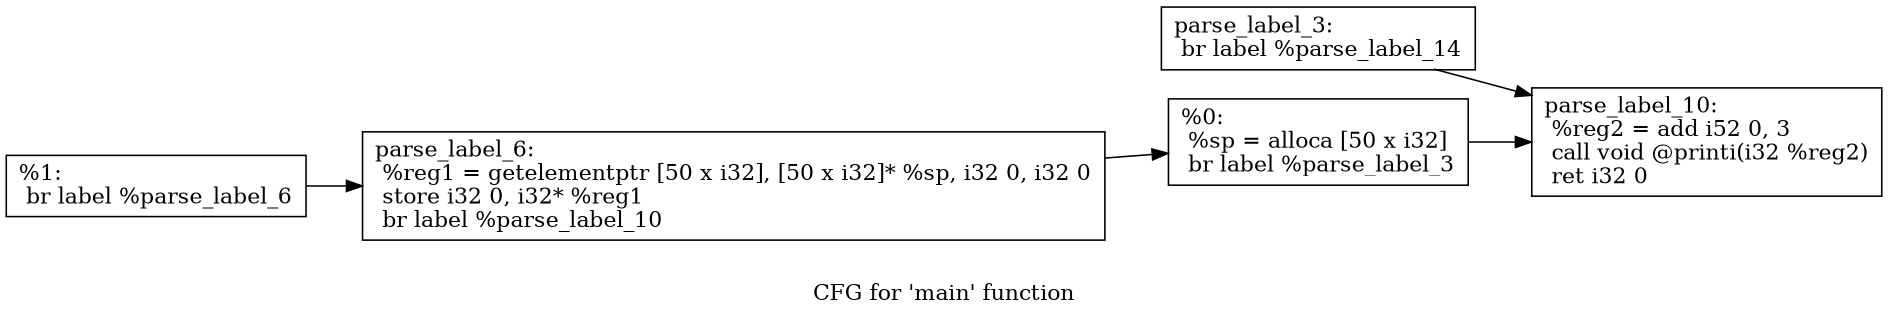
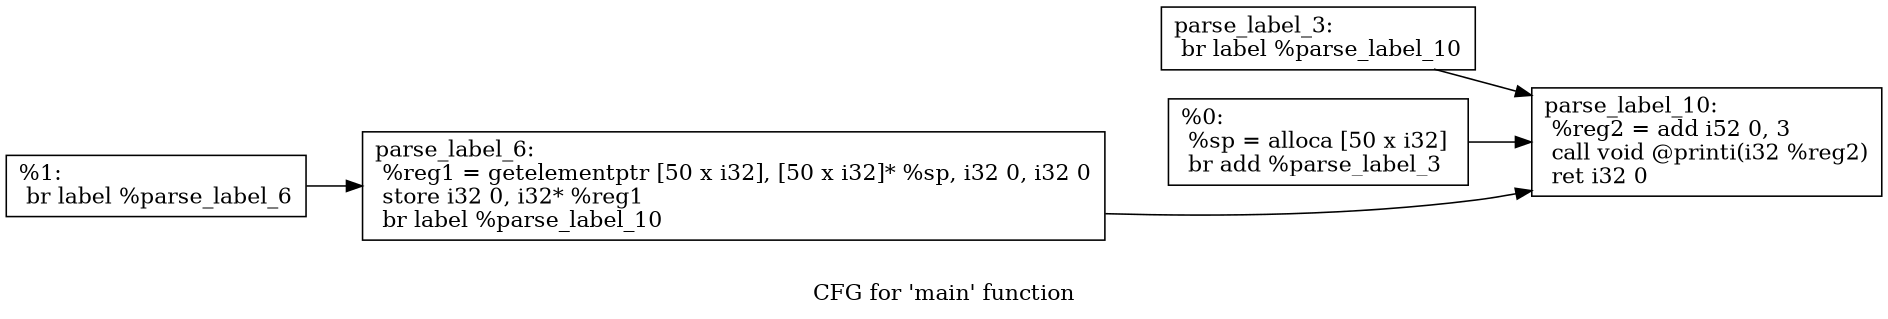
node "parse_label_3:": text "br label %parse_label_14" -> "br label %parse_label_10"
edge "parse_label_6:" -> "%0:": now "parse_label_6:" -> "parse_label_10:"
node "%0:": text "br label %parse_label_3" -> "br add %parse_label_3"
